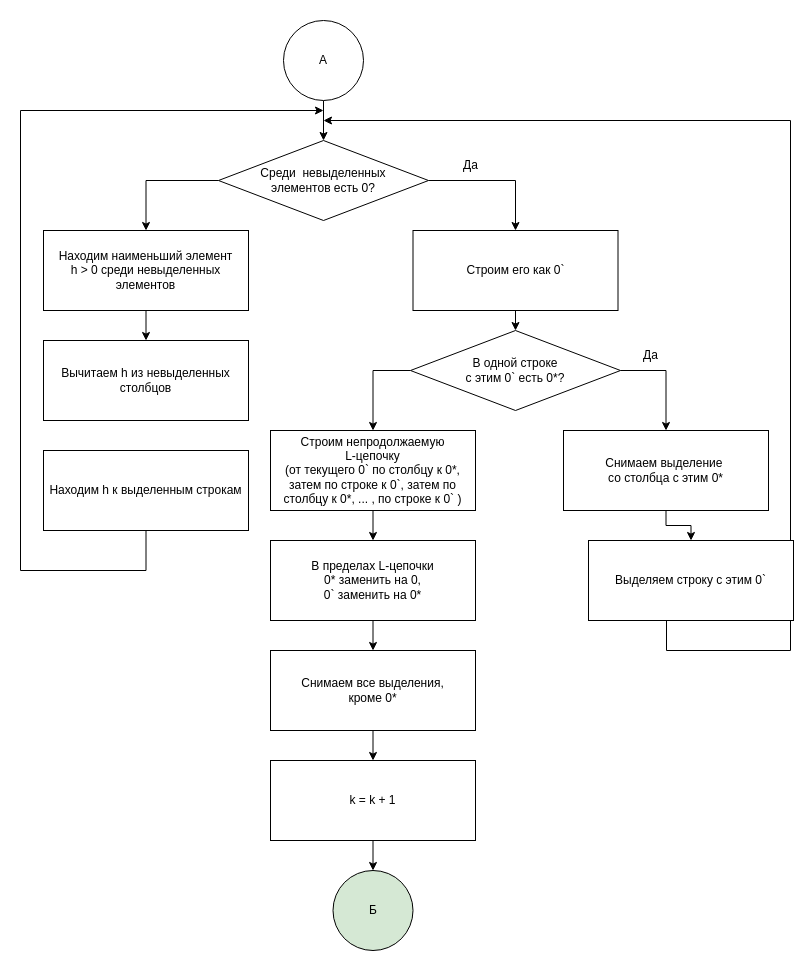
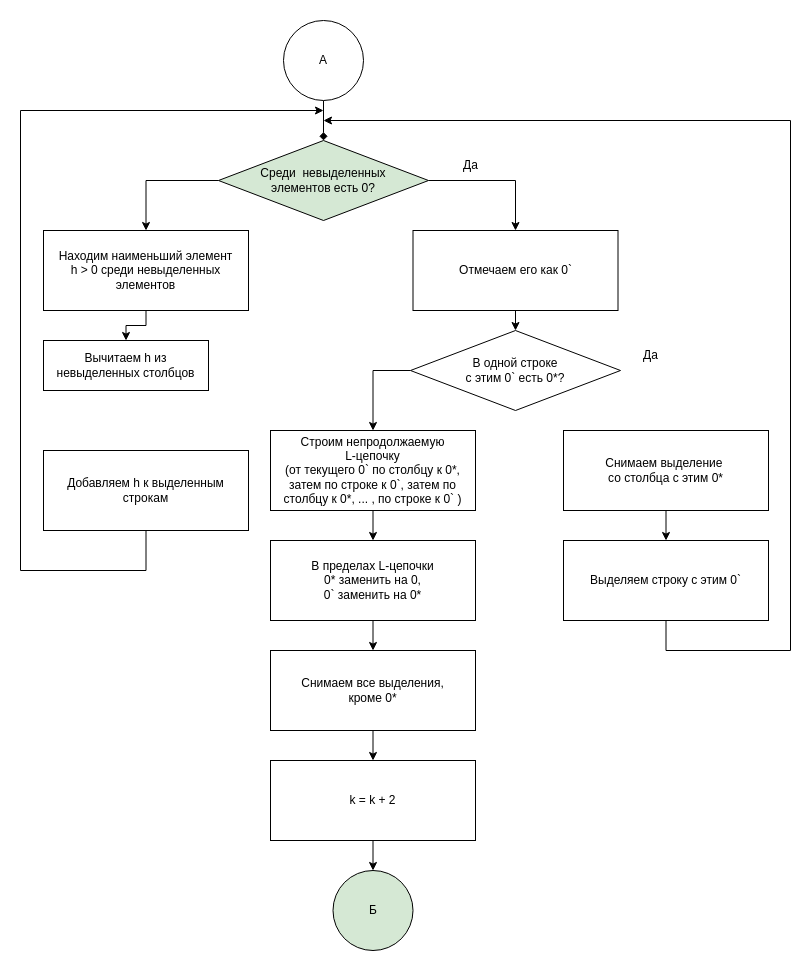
edge "А" -> "Среди невыделенных элементов есть 0?": arrowhead classic -> diamond
node "Среди невыделенных элементов есть 0?": fillcolor #ffffff -> #d5e8d4
node "Строим его как 0`": label "Строим его как 0`" -> "Отмечаем его как 0`"
edge "В одной строке с этим 0` есть 0*?" -> "Снимаем выделение со столбца с этим 0*": removed
node "Вычитаем h из невыделенных столбцов": size 205x80 -> 165x50
node "Находим h к выделенным строкам": label "Находим h к выделенным строкам" -> "Добавляем h к выделенным строкам"
node "Выделяем строку с этим 0`": moved (691, 581) -> (666, 581)
node "k = k + 1": label "k = k + 1" -> "k = k + 2"
